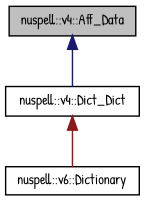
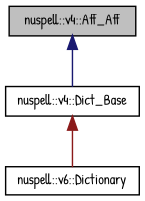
node "nuspell::v4::Aff_Data": label "nuspell::v4::Aff_Data" -> "nuspell::v4::Aff_Aff"
node "nuspell::v4::Dict_Dict": label "nuspell::v4::Dict_Dict" -> "nuspell::v4::Dict_Base"
